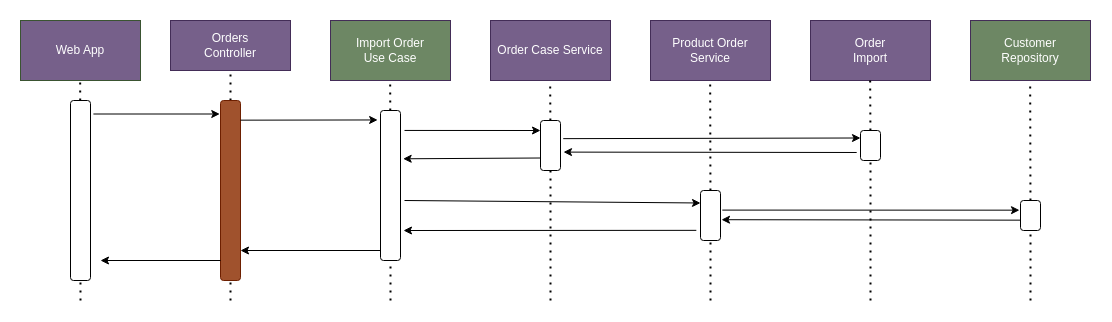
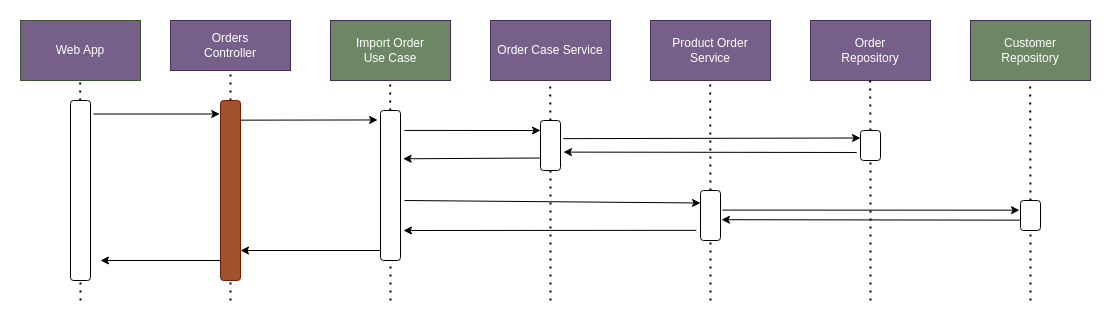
node "Order Import": label "Order Import" -> "Order Repository"
